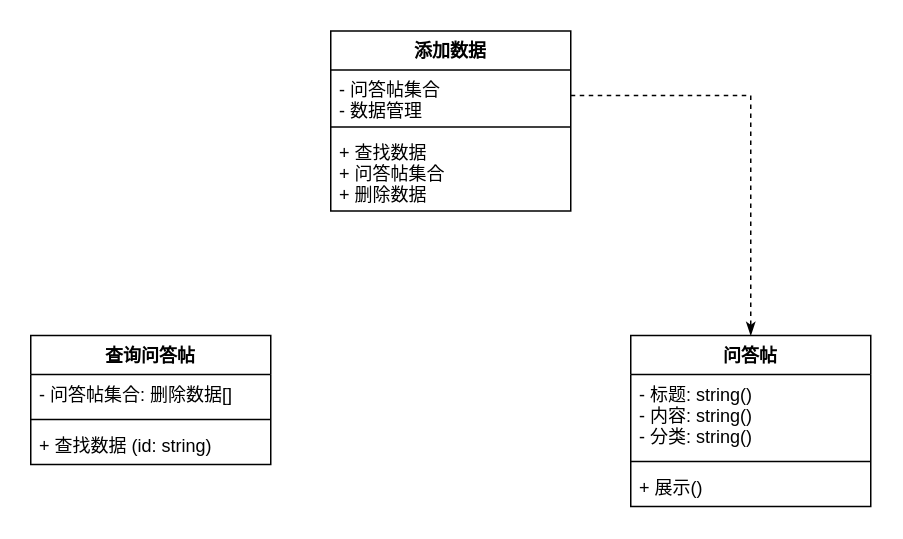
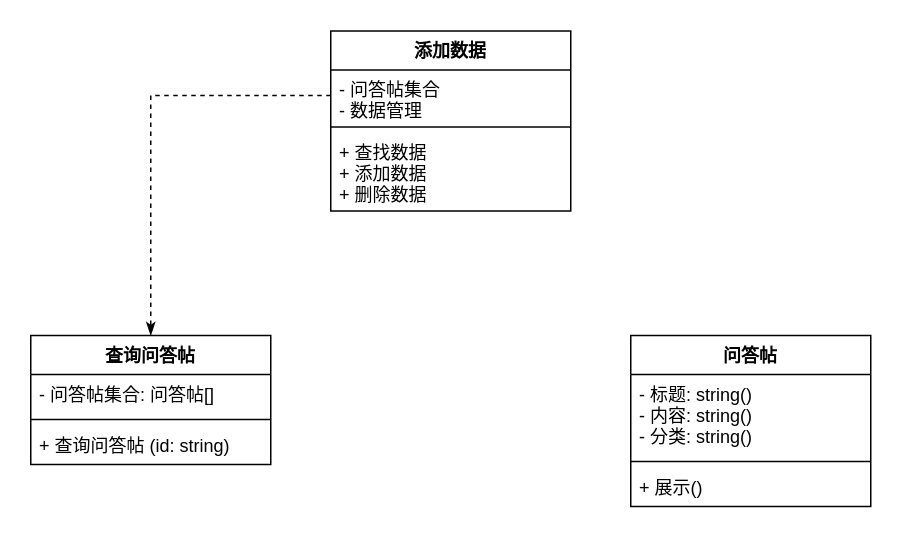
edge "- 问答帖集合 - 数据管理" -> "问答帖": removed
edge "- 问答帖集合 - 数据管理" -> "查询问答帖": added
node "+ 查找数据 + 问答帖集合 + 删除数据": label "+ 查找数据 + 问答帖集合 + 删除数据" -> "+ 查找数据 + 添加数据 + 删除数据"
node "- 问答帖集合: 删除数据[]": label "- 问答帖集合: 删除数据[]" -> "- 问答帖集合: 问答帖[]"
node "+ 查找数据 (id: string)": label "+ 查找数据 (id: string)" -> "+ 查询问答帖 (id: string)"
